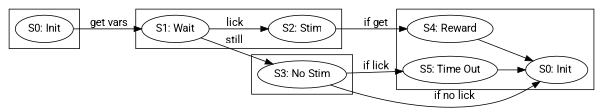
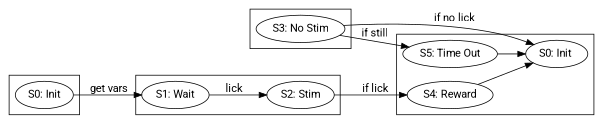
edge "S2: Stim" -> "S4: Reward": label " if get" -> " if lick"
edge "S1: Wait" -> "S3: No Stim": removed, label "still"
edge "S3: No Stim" -> "S5: Time Out": label " if lick" -> " if still"
